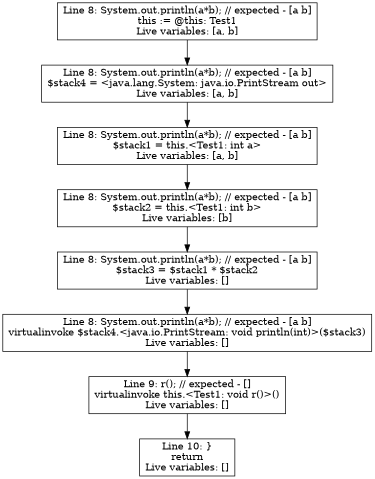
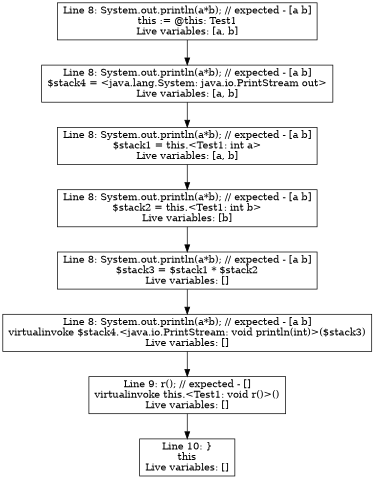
node "Line 10: } return Live variables: []": label "Line 10: } return Live variables: []" -> "Line 10: } this Live variables: []"
